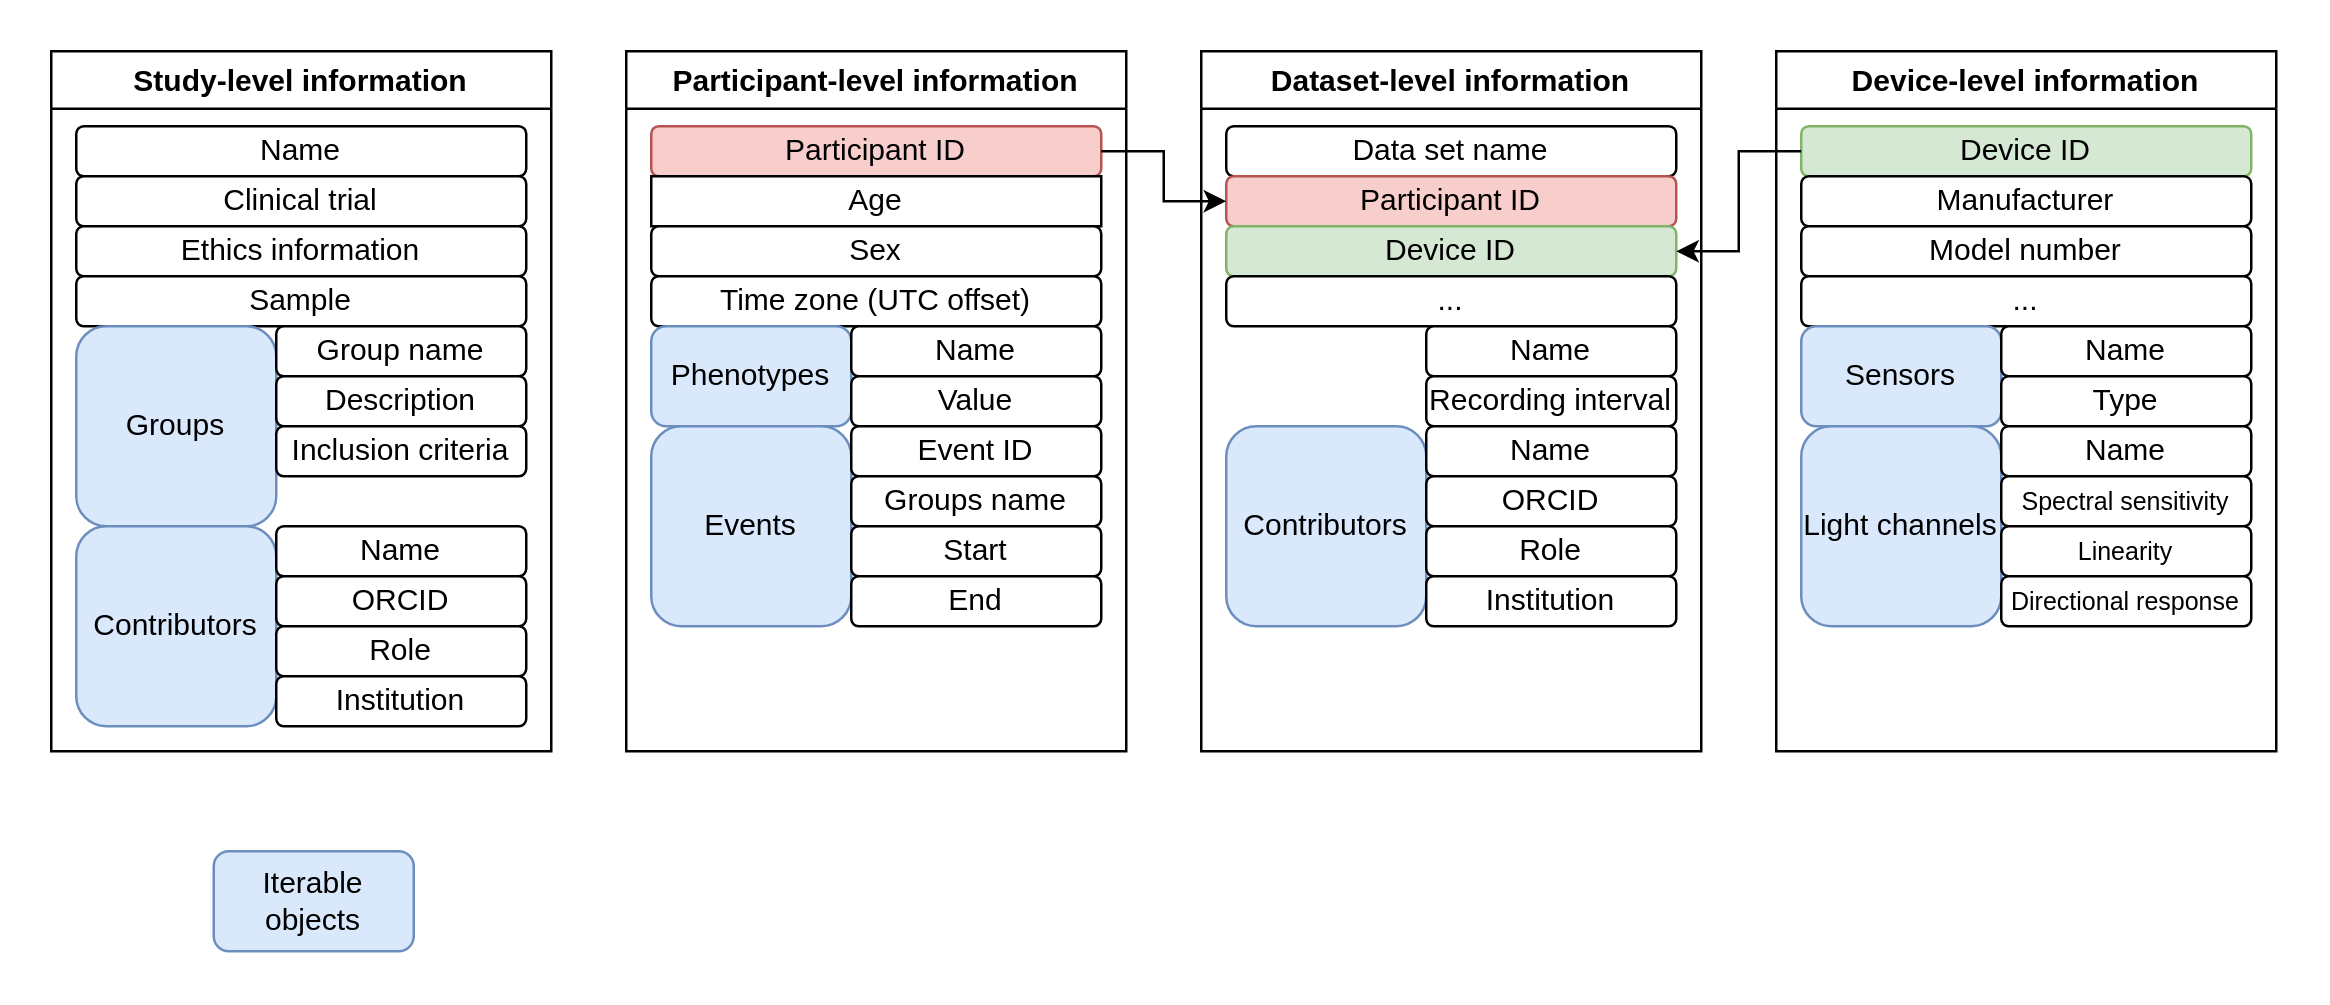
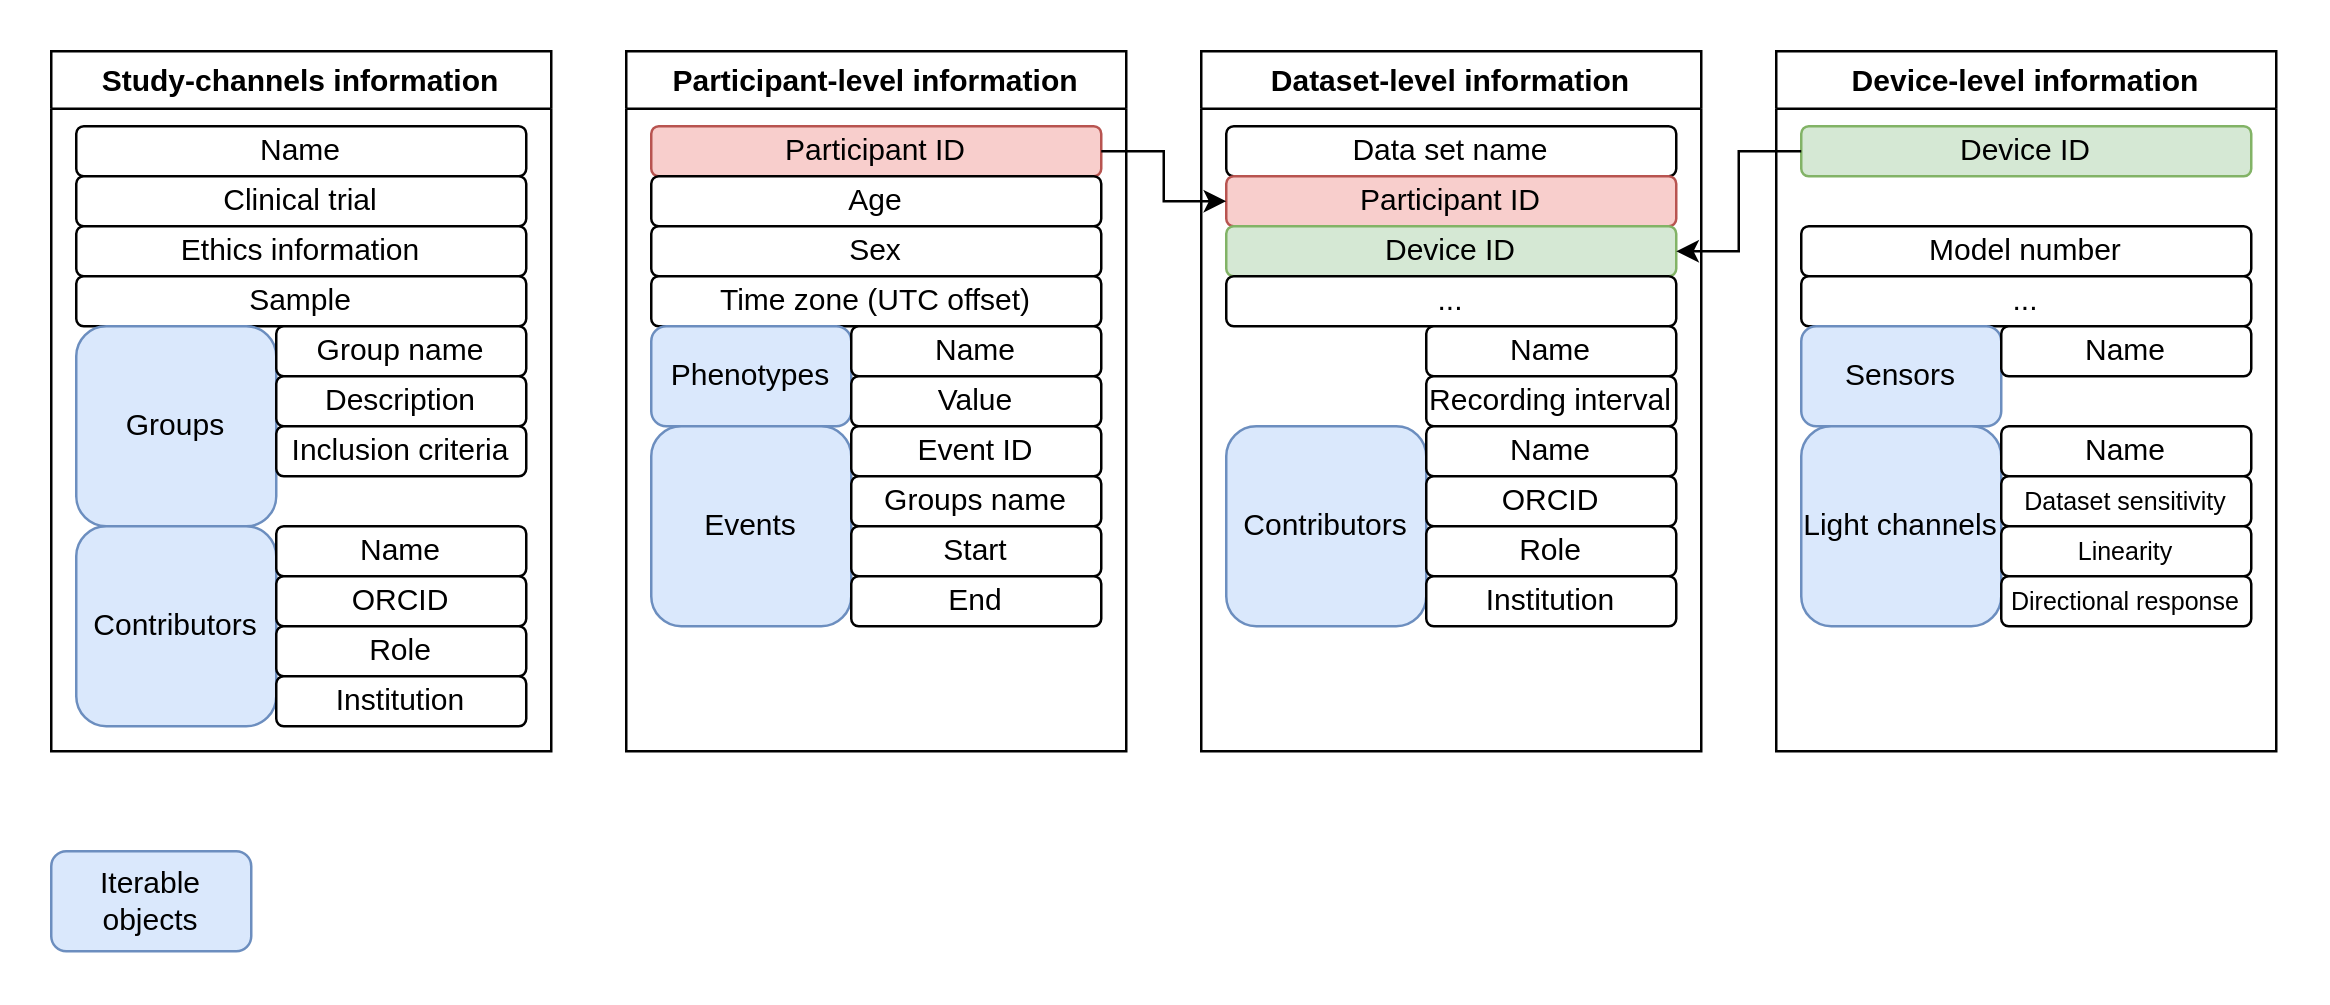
node "Study-level information": label "Study-level information" -> "Study-channels information"
node "Age": shape rectangle -> rounded rectangle
node "Manufacturer": removed
node "Type": removed
node "Spectral sensitivity": label "Spectral sensitivity" -> "Dataset sensitivity"
node "Iterable objects": moved (314, 901) -> (151, 901)
